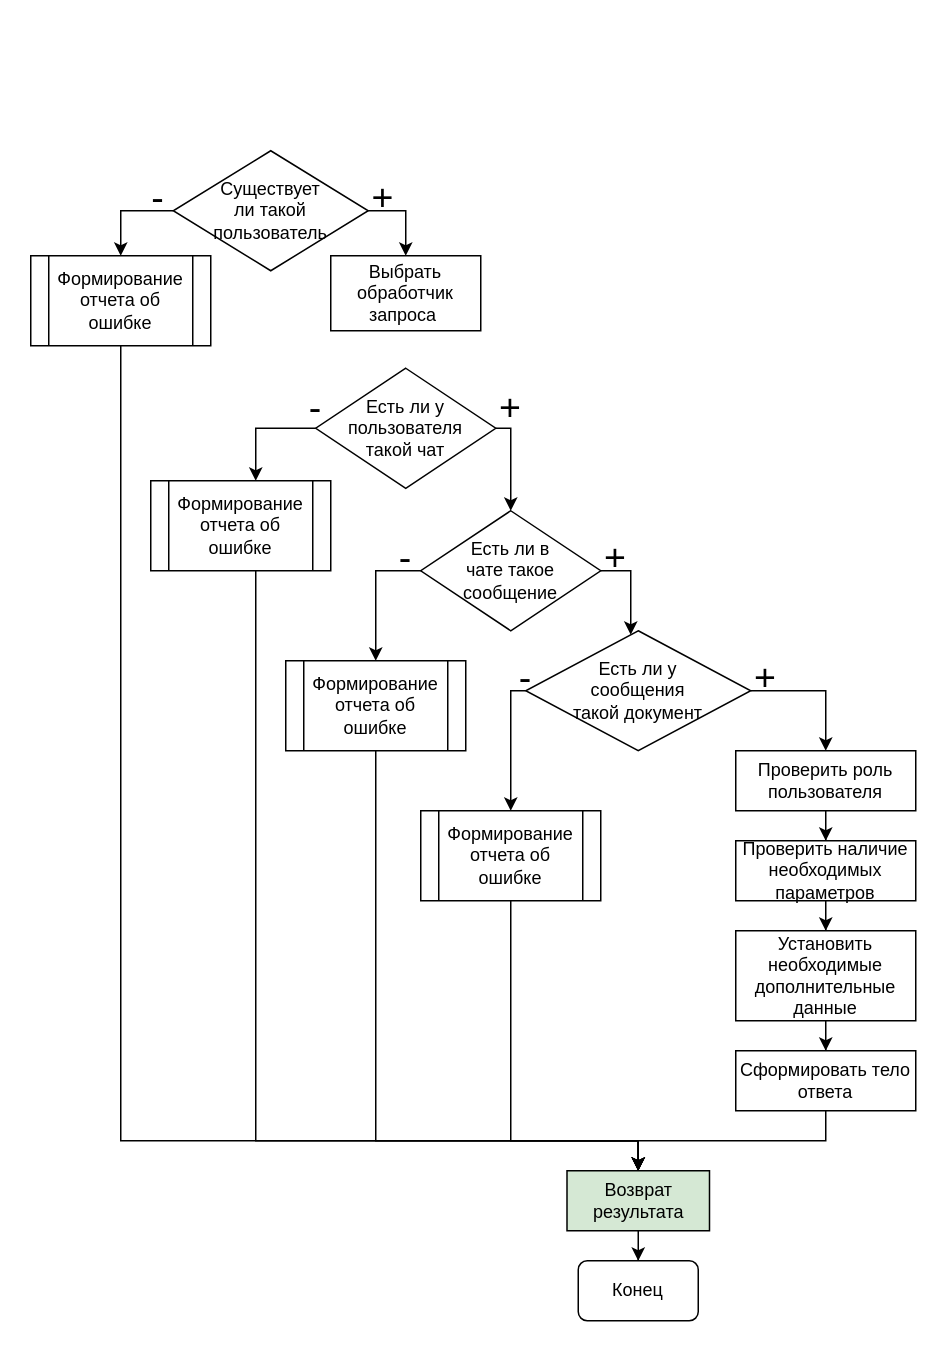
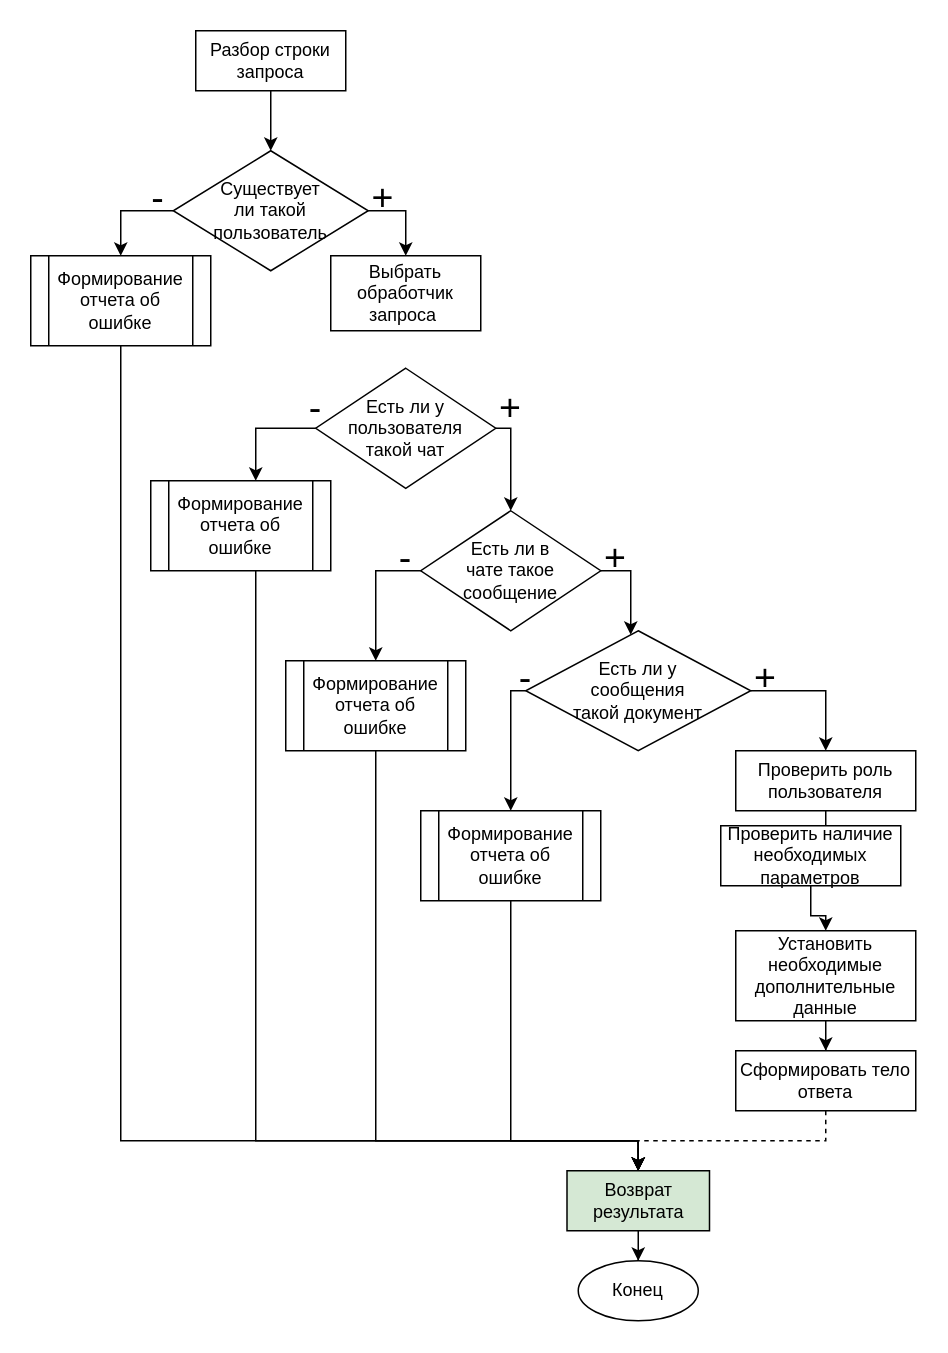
node "Разбор строки запроса": added
edge "Разбор строки запроса" -> "Существует ли такой пользователь": added
node "Проверить наличие необходимых параметров": moved (826, 871) -> (811, 856)
edge "Сформировать тело ответа" -> "Возврат результата": style solid -> dashed
node "Конец": shape rounded rectangle -> ellipse
